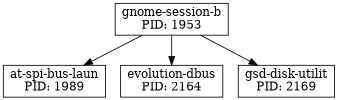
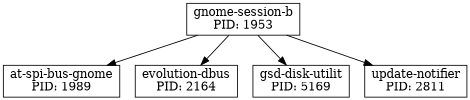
node "at-spi-bus-laun PID: 1989": label "at-spi-bus-laun PID: 1989" -> "at-spi-bus-gnome PID: 1989"
node "gsd-disk-utilit PID: 2169": label "gsd-disk-utilit PID: 2169" -> "gsd-disk-utilit PID: 5169"
node "update-notifier PID: 2811": added
